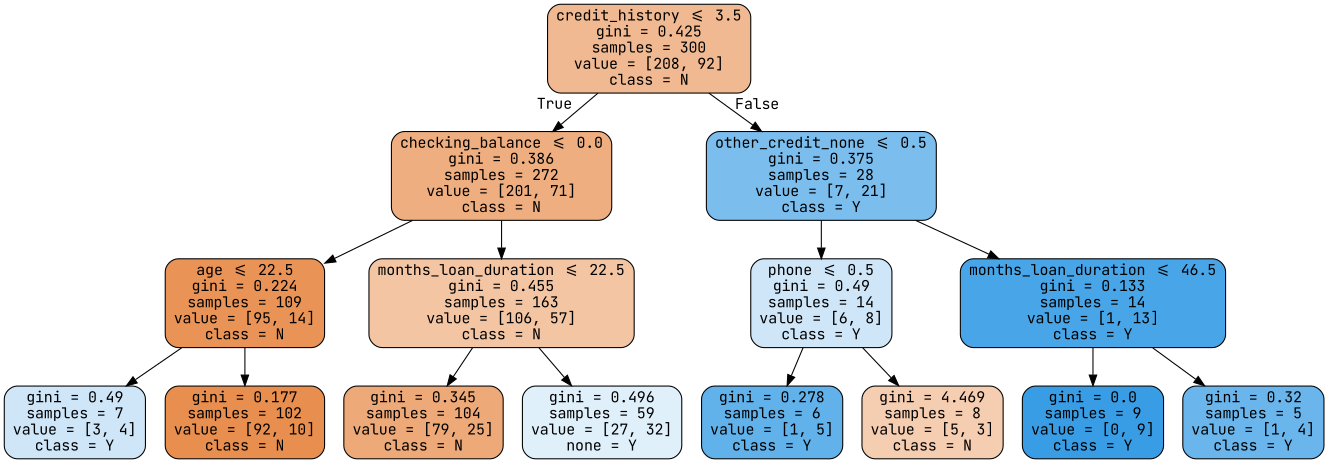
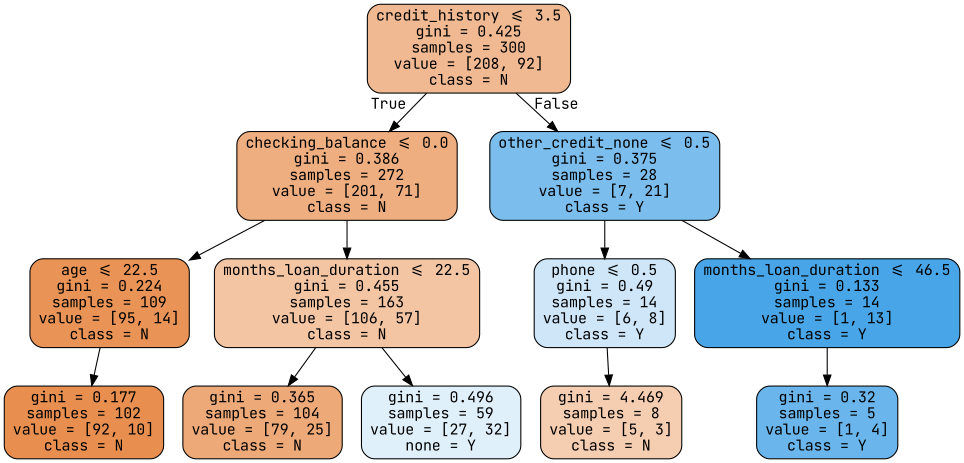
node "gini = 0.49 samples = 7 value = [3, 4] class = Y": removed
node "gini = 0.345 samples = 104 value = [79, 25] class = N": label "gini = 0.345 samples = 104 value = [79, 25] class = N" -> "gini = 0.365 samples = 104 value = [79, 25] class = N"
node "gini = 0.278 samples = 6 value = [1, 5] class = Y": removed
node "gini = 0.0 samples = 9 value = [0, 9] class = Y": removed
